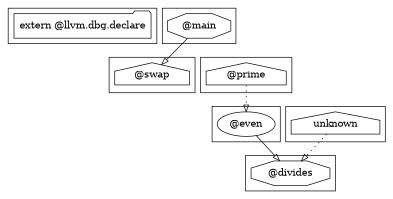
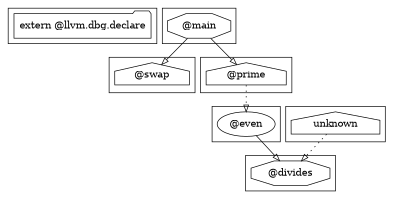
edge "@main" -> "@prime": added
